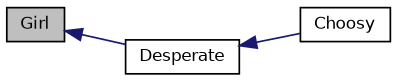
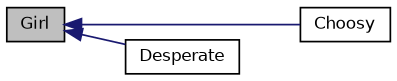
edge "Choosy" -> "Desperate": now "Choosy" -> "Girl"
